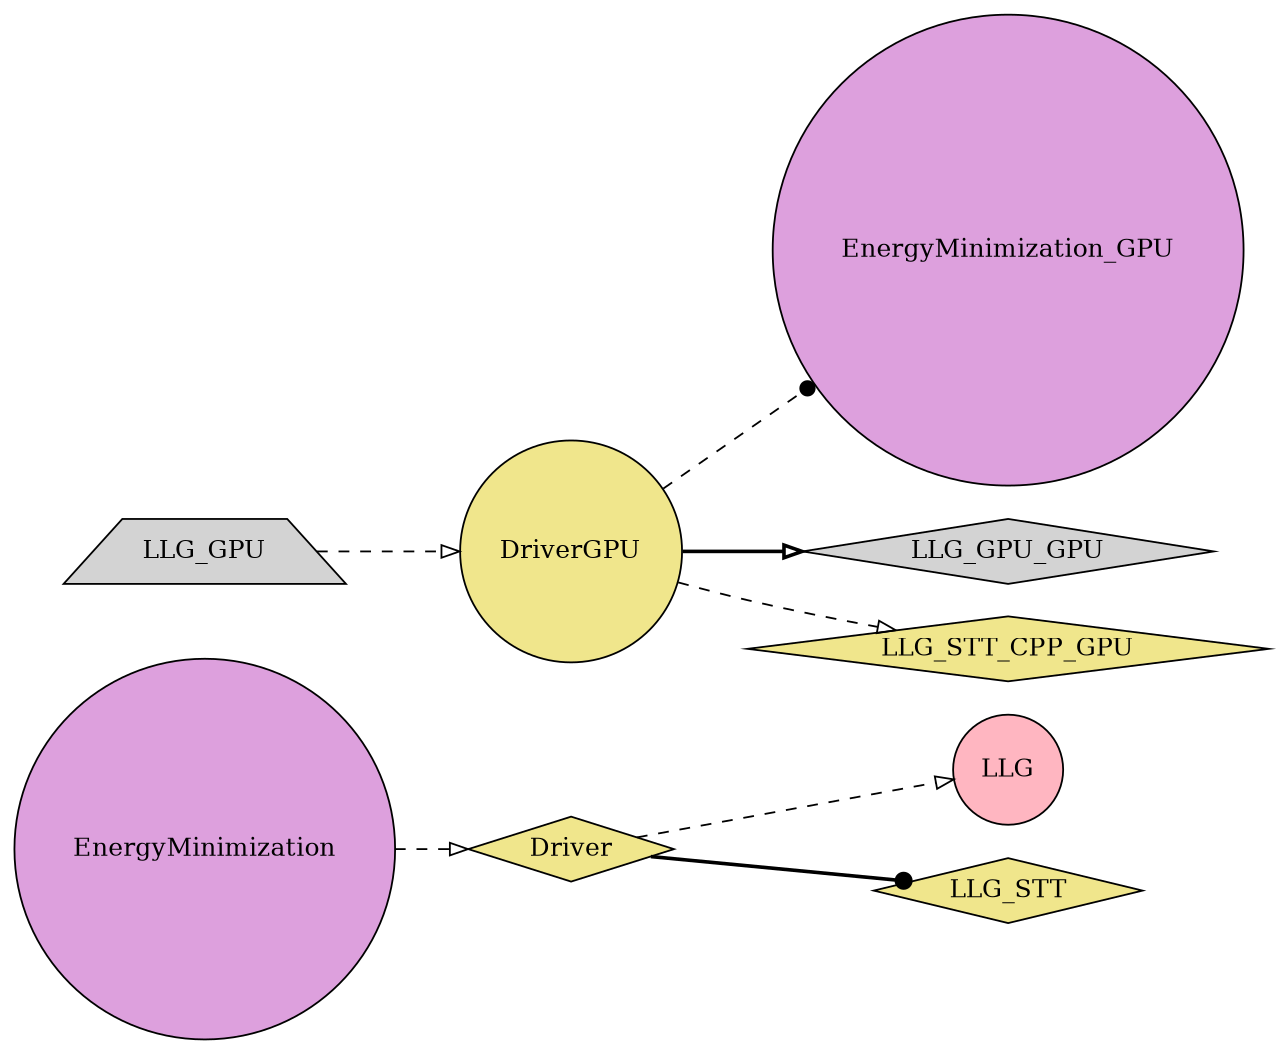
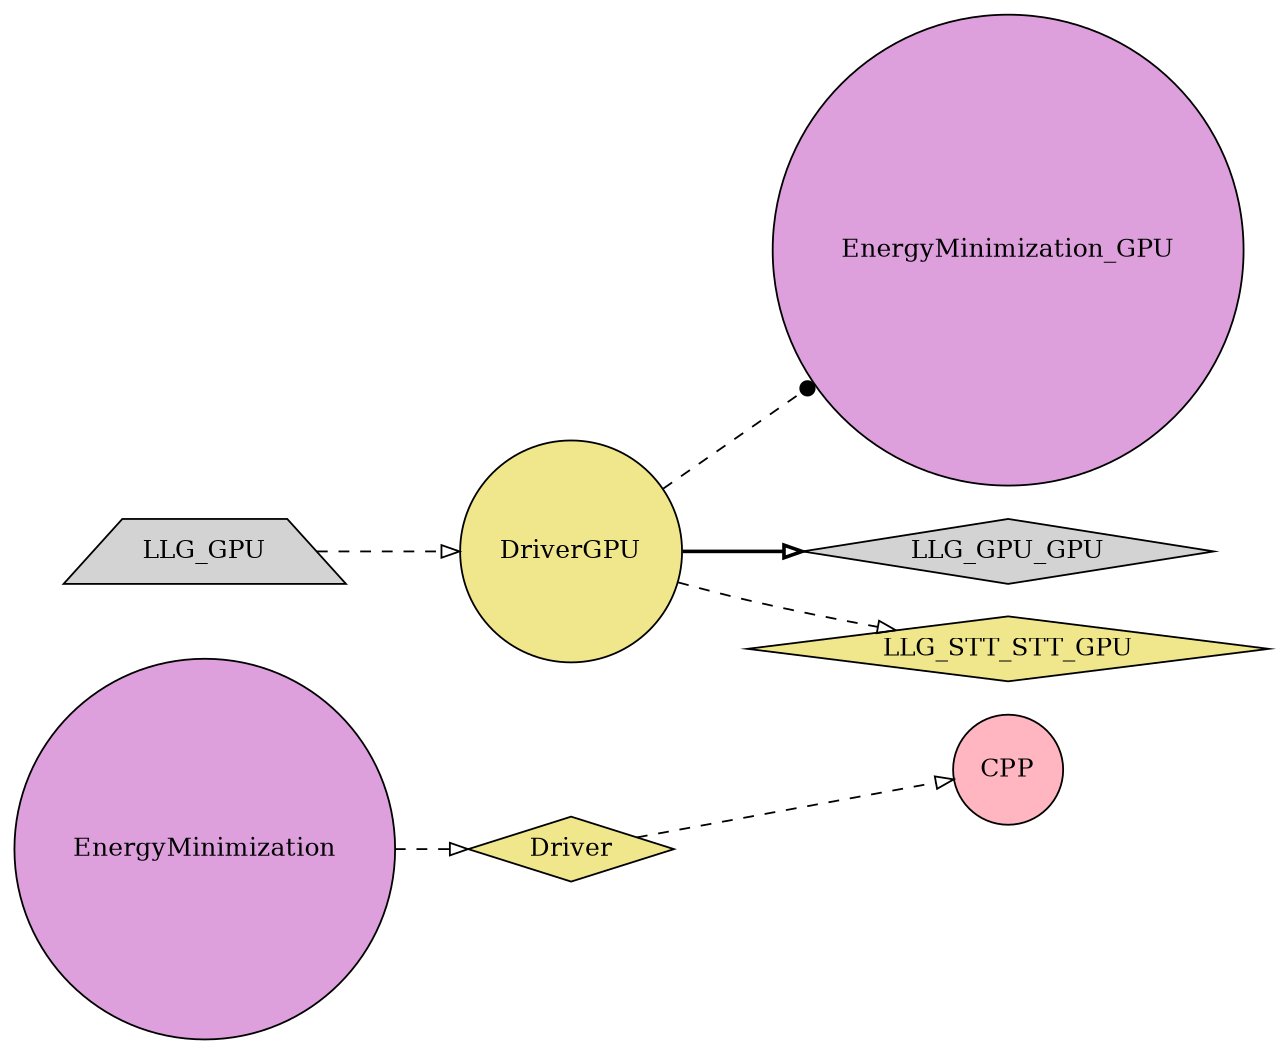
node "LLG_STT_CPP_GPU": label "LLG_STT_CPP_GPU" -> "LLG_STT_STT_GPU"
node "LLG": label "LLG" -> "CPP"
node "LLG_STT": removed
